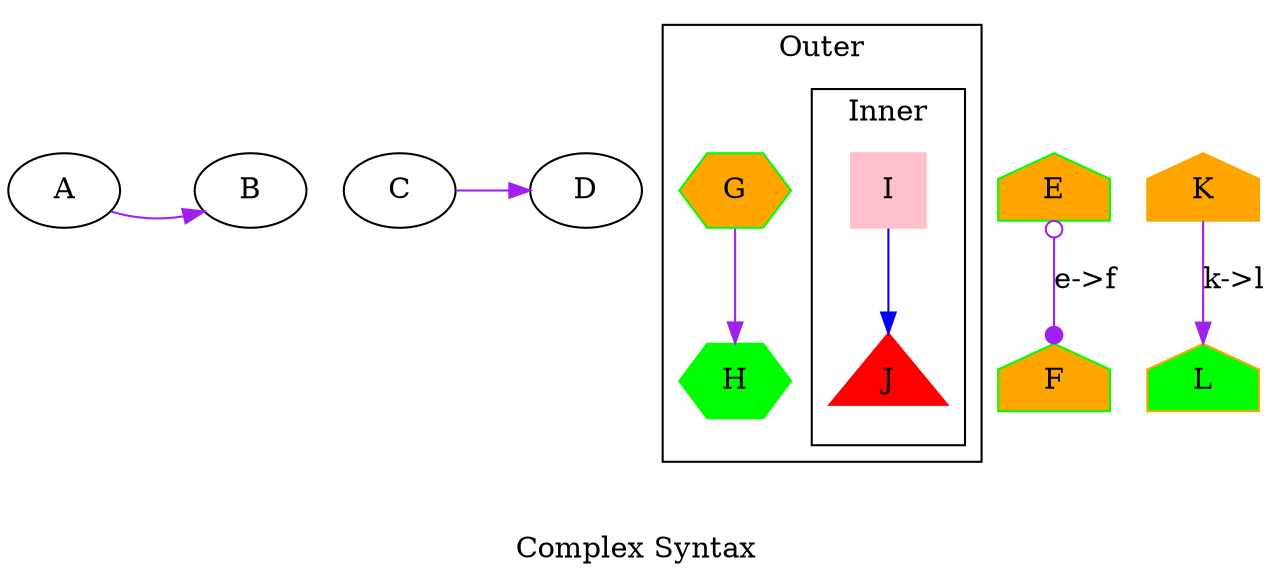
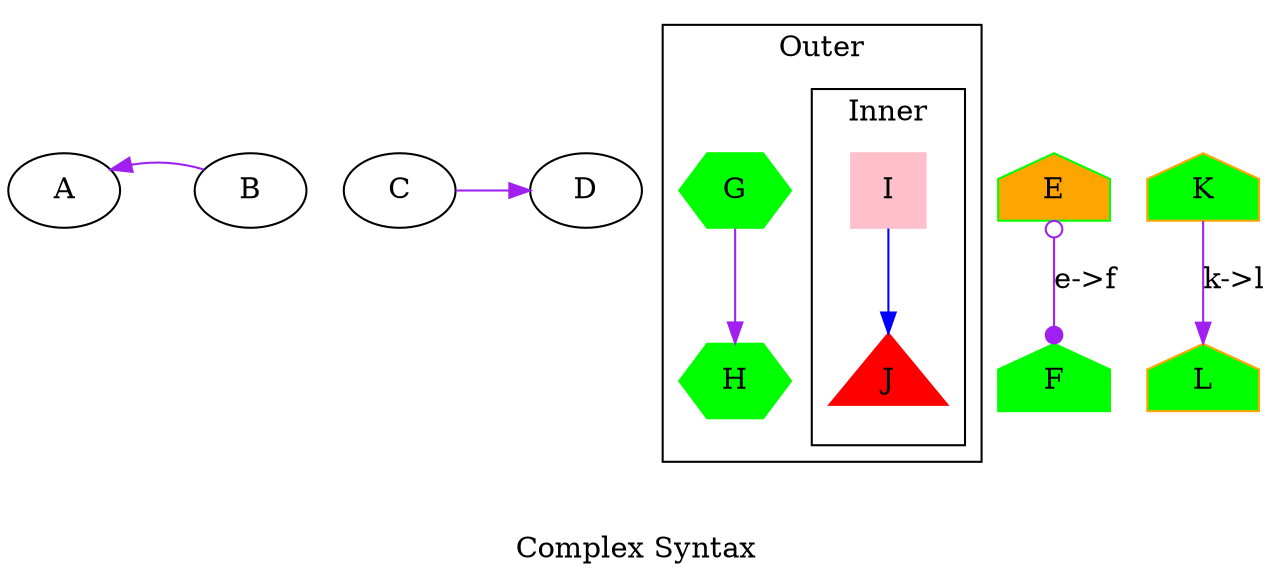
node "G": fillcolor orange -> green
node "K": fillcolor orange -> green
edge "A" -> "B": reversed
node "F": fillcolor orange -> green
